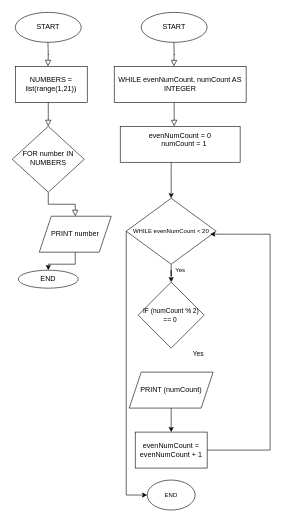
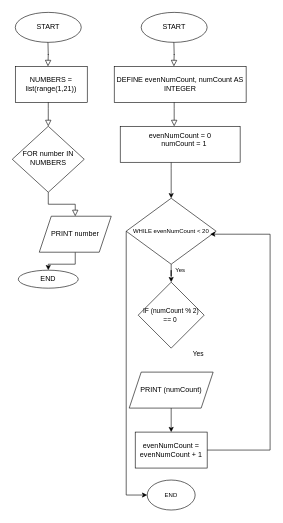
node "WHILE evenNumCount, numCount AS INTEGER": label "WHILE evenNumCount, numCount AS INTEGER" -> "DEFINE evenNumCount, numCount AS INTEGER"
